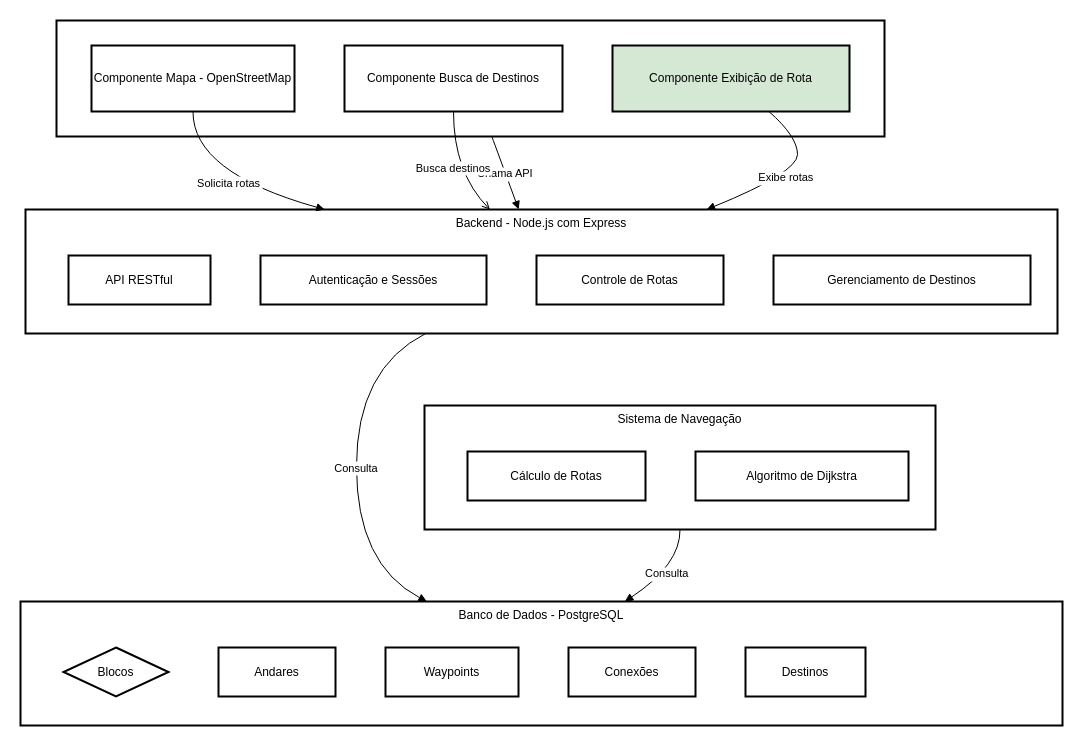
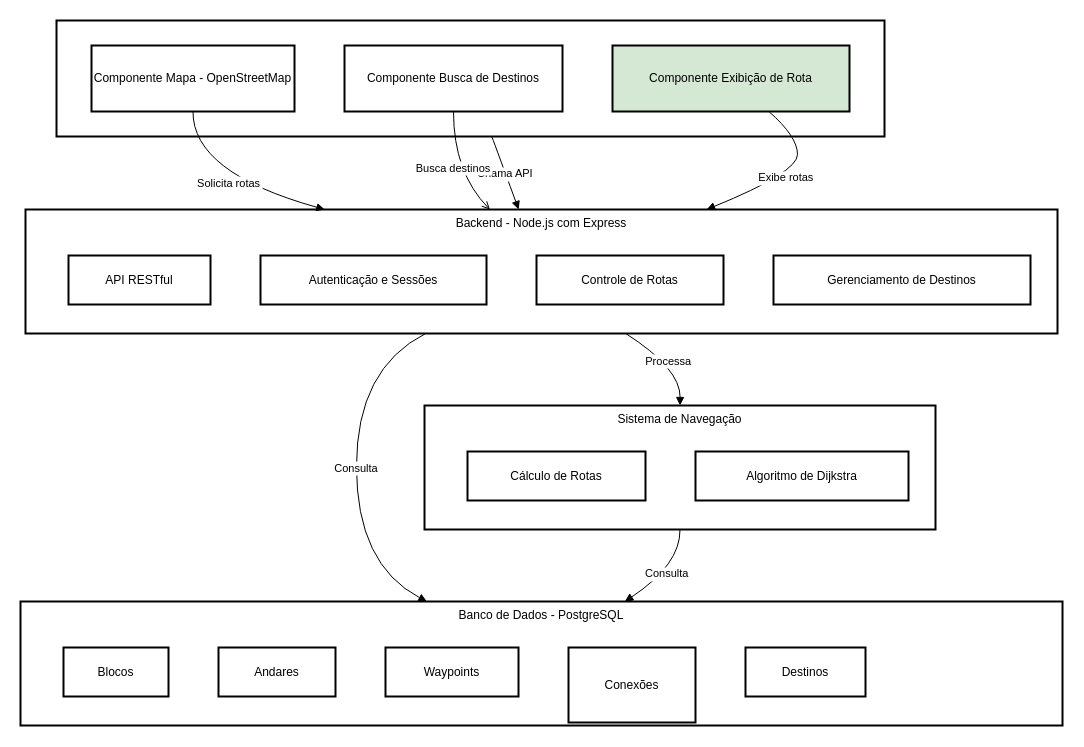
edge "Backend - Node.js com Express" -> "Sistema de Navegação": added, label "Processa"
node "Blocos": shape diamond -> rectangle
node "Conexões": size 127x49 -> 127x75
